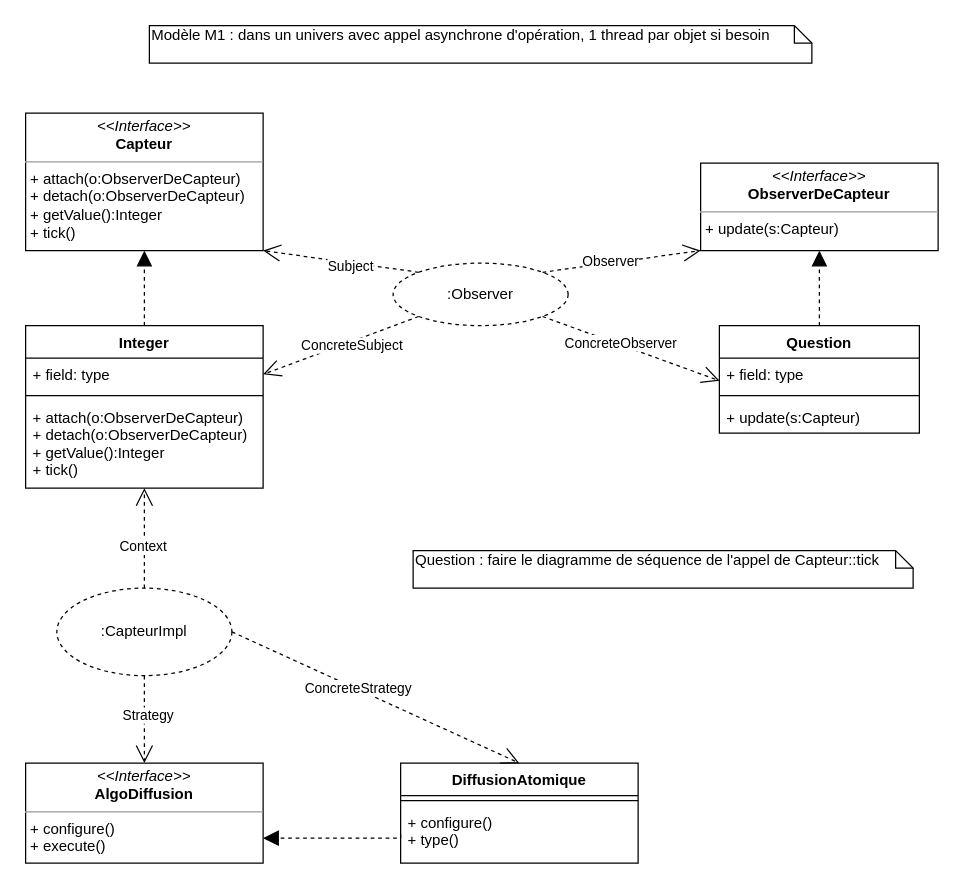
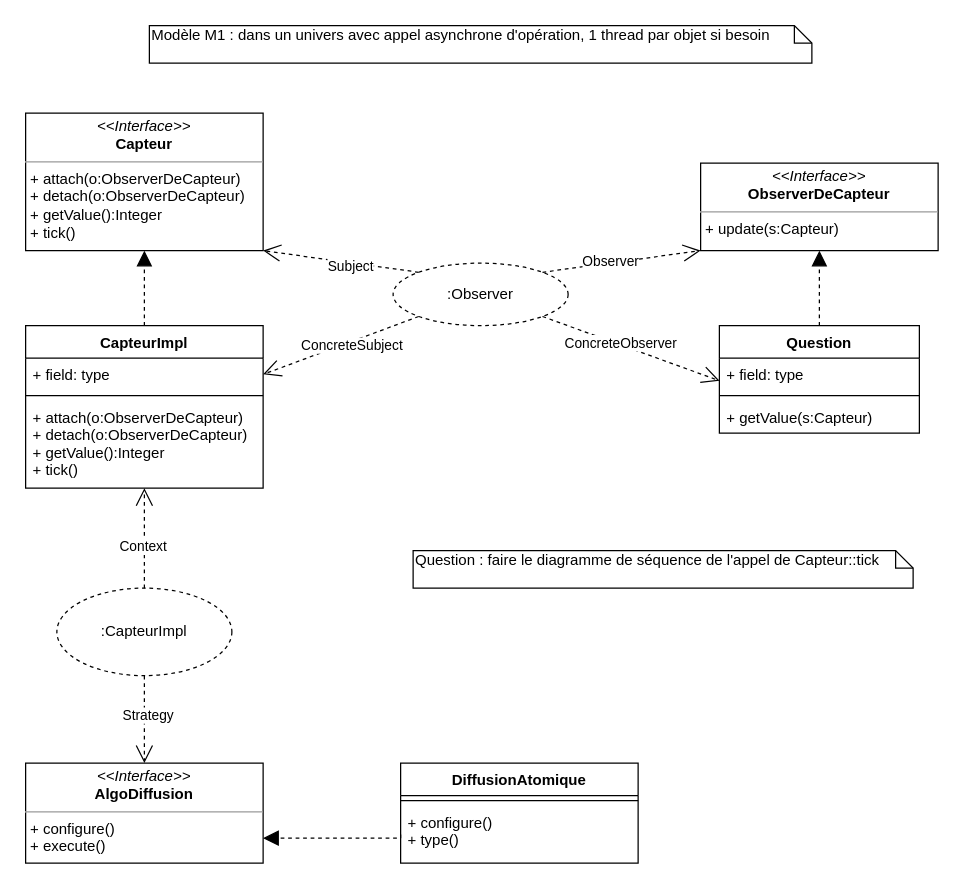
node "Integer": label "Integer" -> "CapteurImpl"
node "+ update(s:Capteur)": label "+ update(s:Capteur)" -> "+ getValue(s:Capteur)"
edge ":CapteurImpl" -> "DiffusionAtomique": removed, label "ConcreteStrategy"
